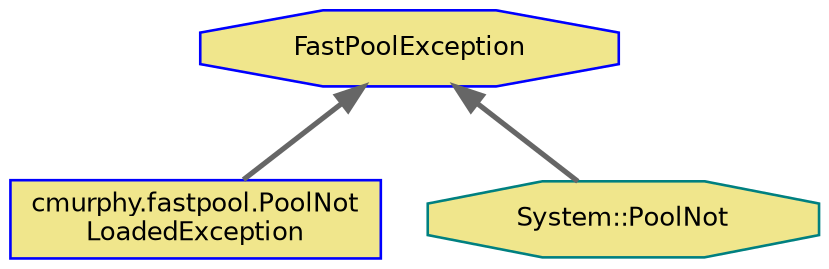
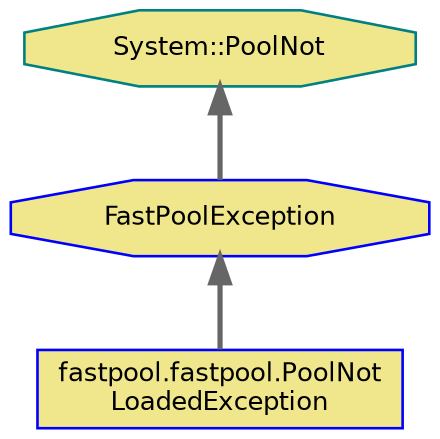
edge "System::PoolNot" -> "FastPoolException": reversed
node "cmurphy.fastpool.PoolNot LoadedException": label "cmurphy.fastpool.PoolNot LoadedException" -> "fastpool.fastpool.PoolNot LoadedException"
